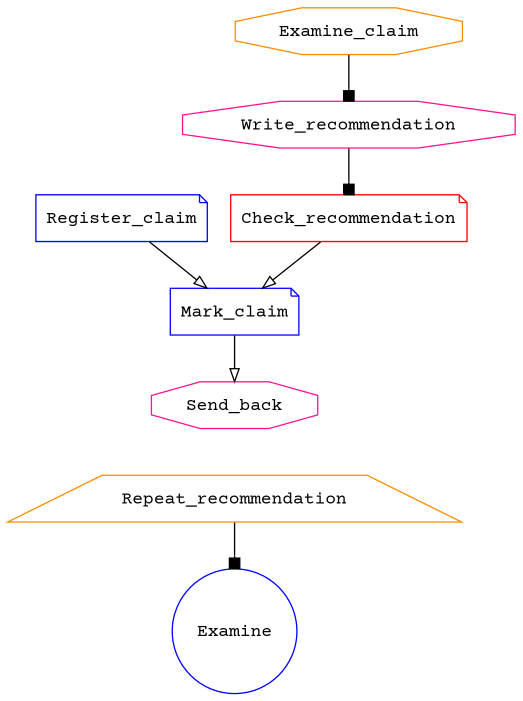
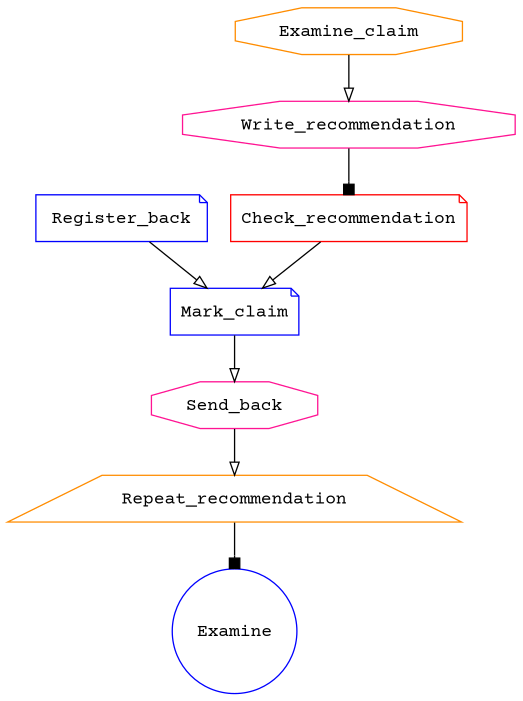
edge "Examine_claim" -> "Write_recommendation": arrowhead box -> onormal
node "Register_claim": label "Register_claim" -> "Register_back"
edge "Send_back" -> "Repeat_recommendation": added
